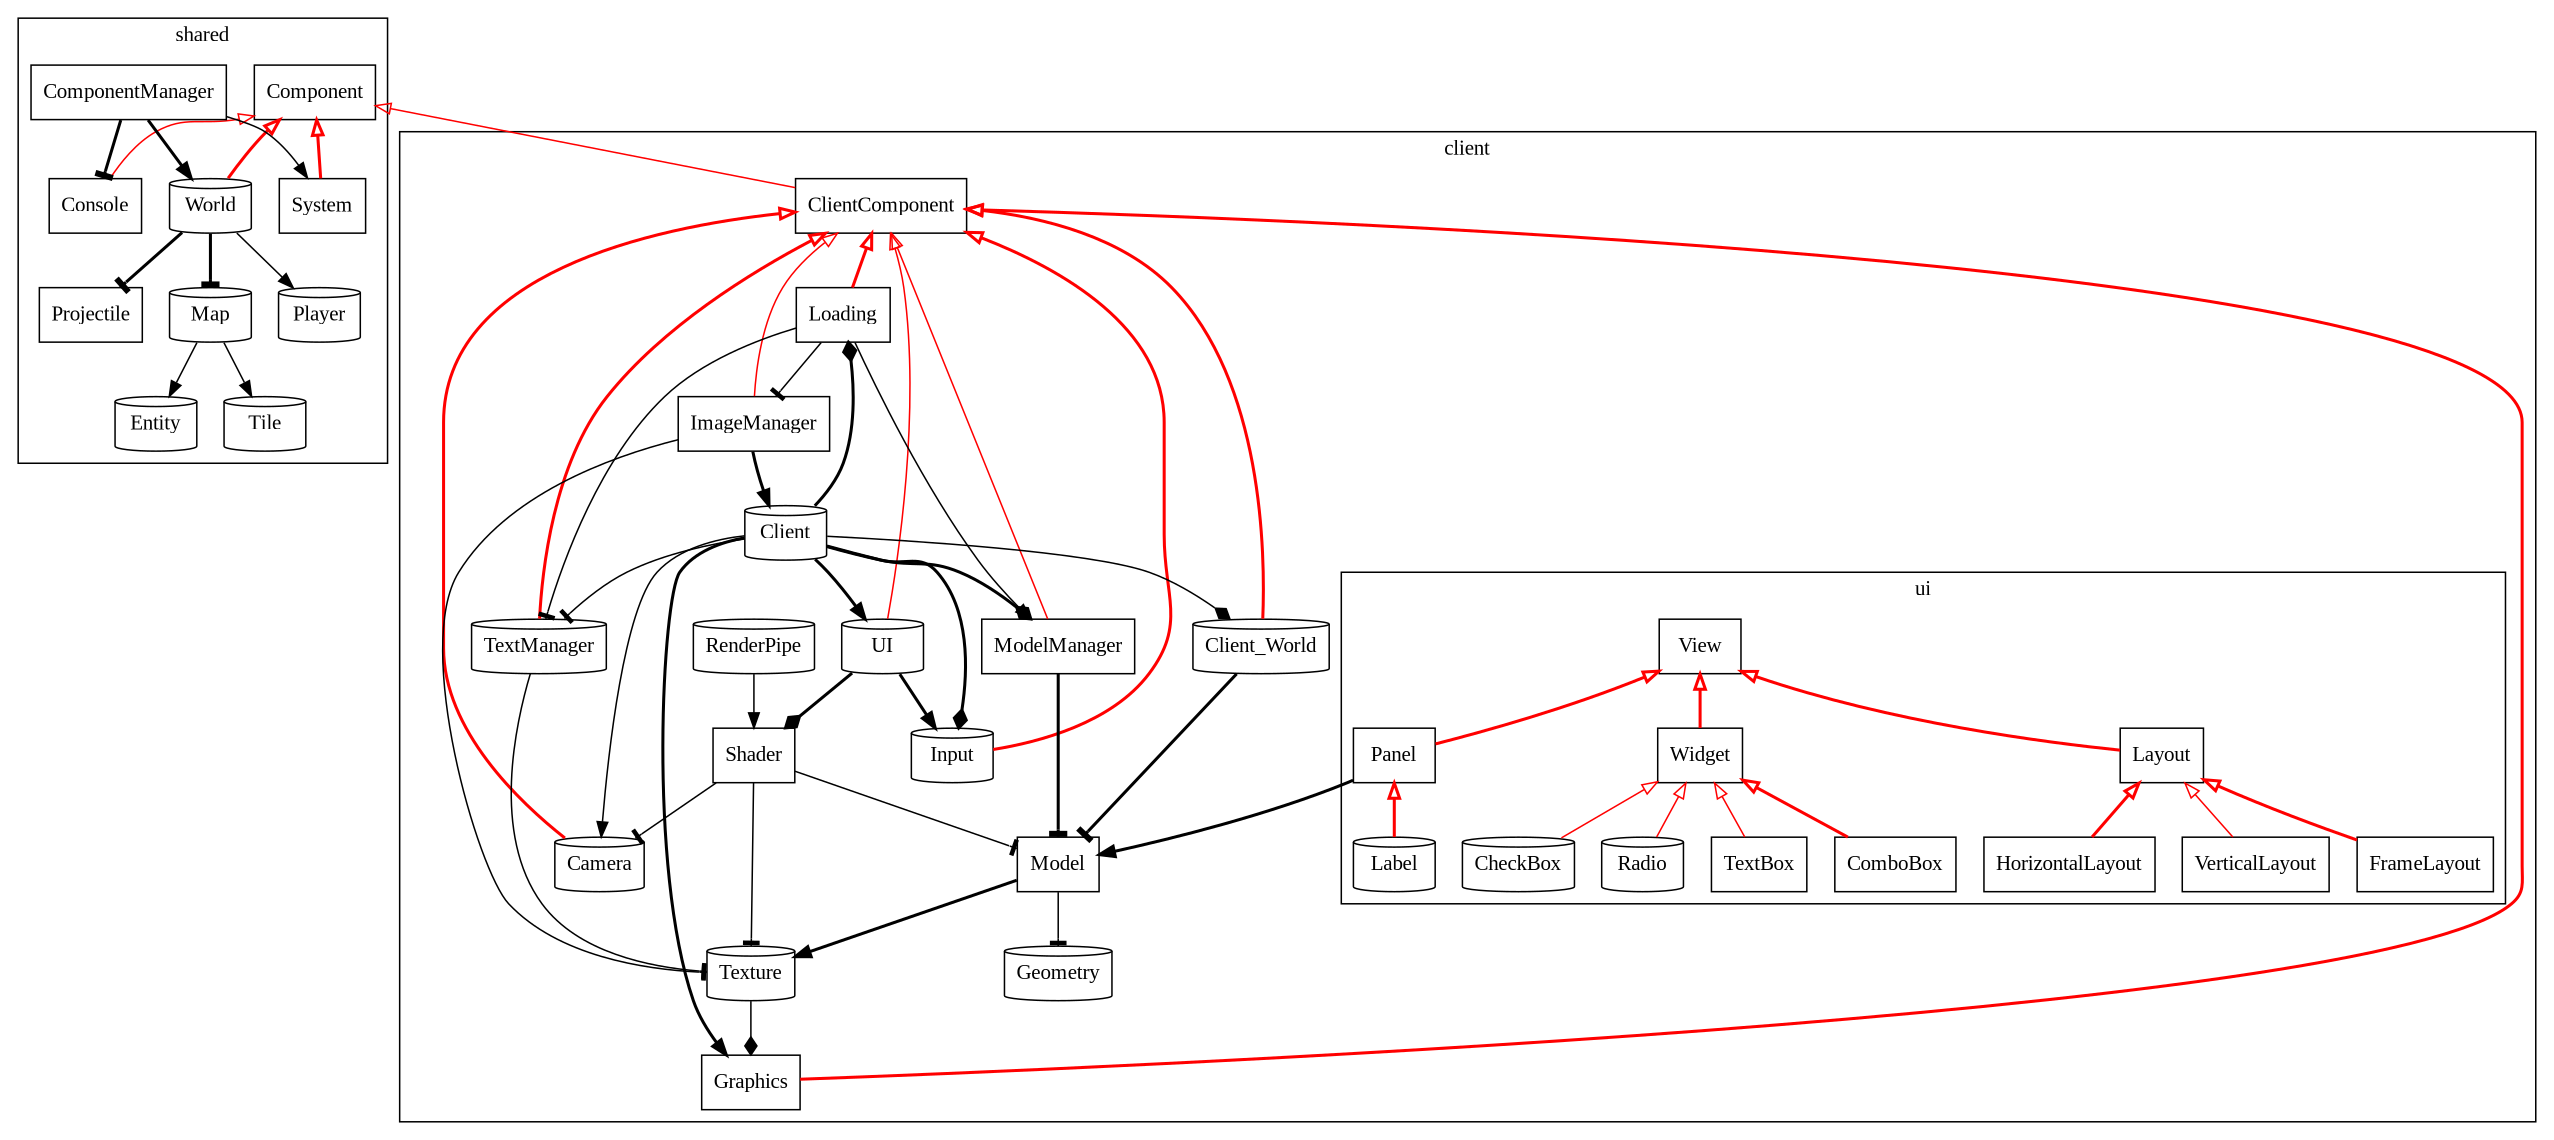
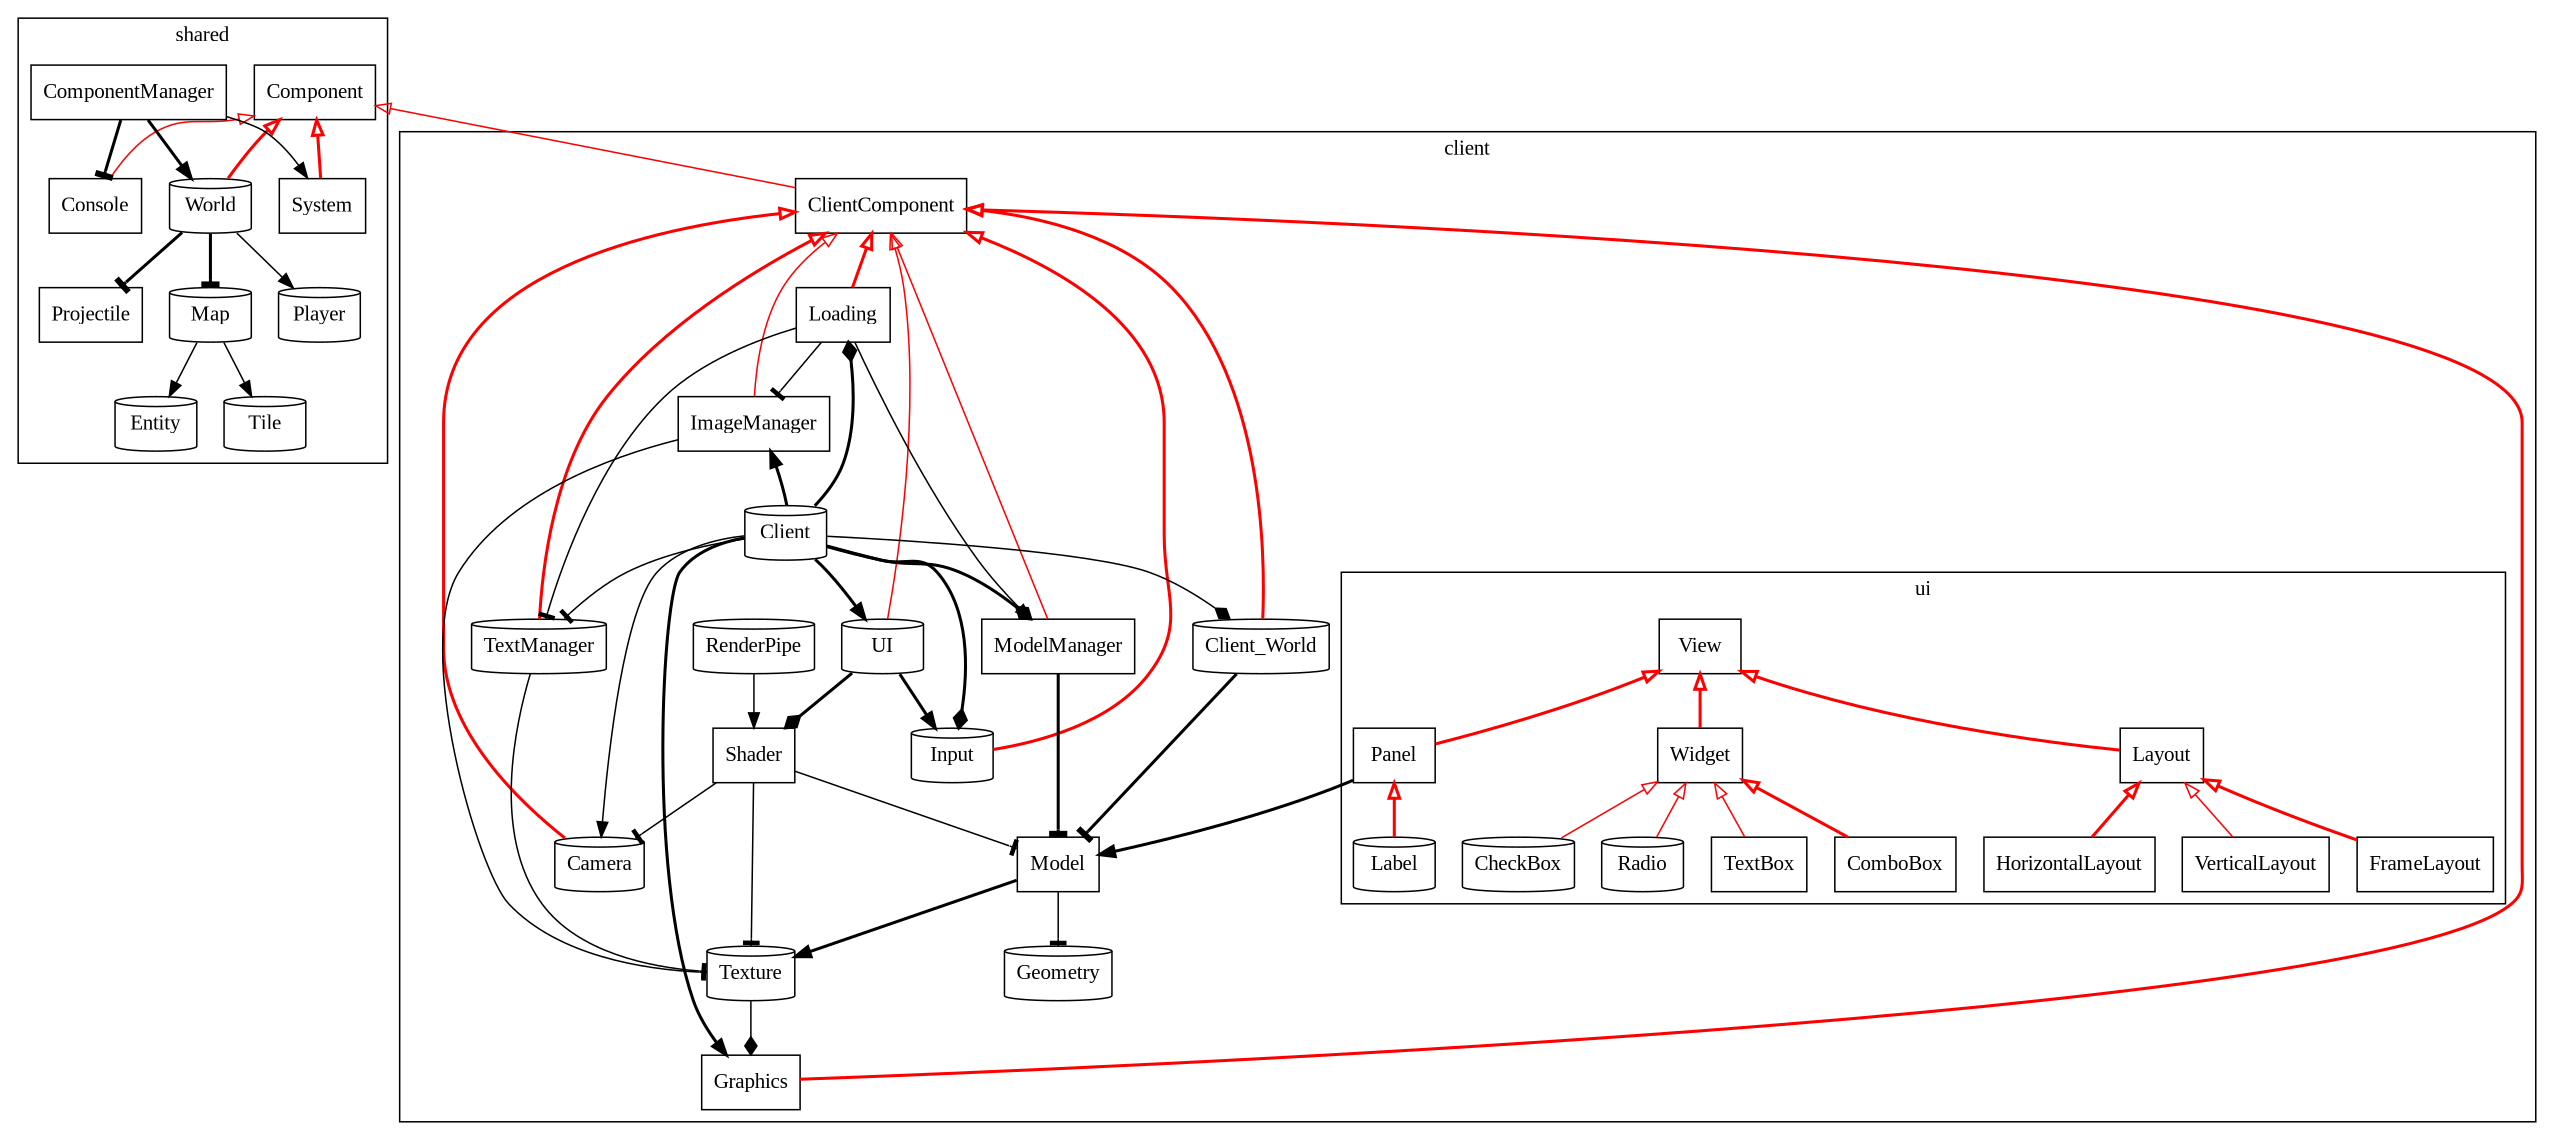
edge "ImageManager" -> "Client": reversed
